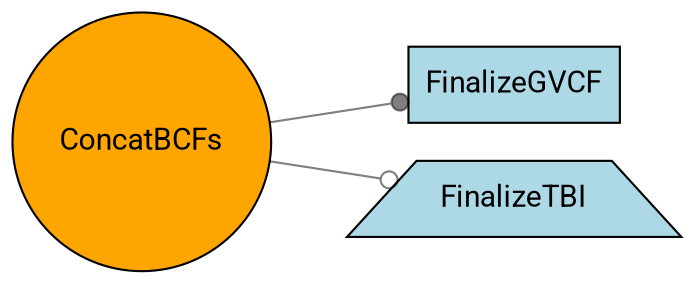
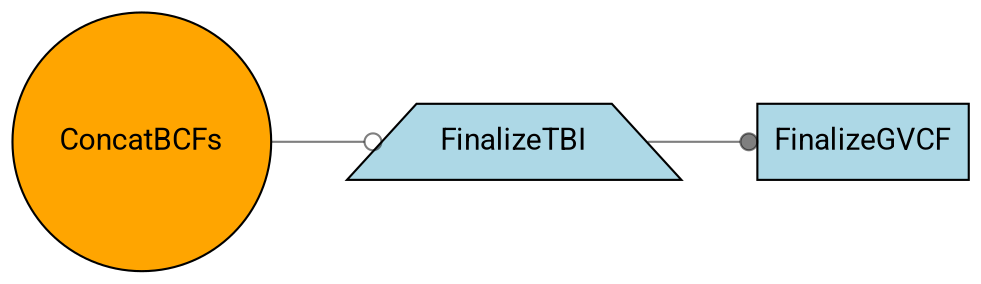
edge "ConcatBCFs" -> "FinalizeGVCF": now "FinalizeTBI" -> "FinalizeGVCF"
